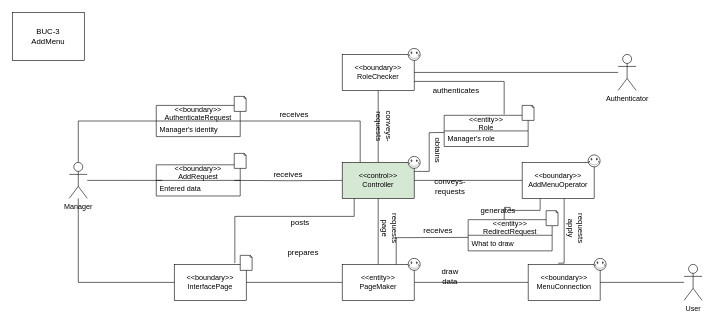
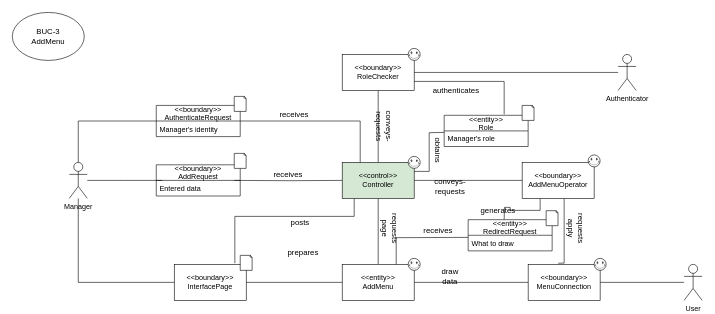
node "BUC-3 AddMenu": shape rectangle -> ellipse
node "<<entity>> PageMaker": label "<<entity>> PageMaker" -> "<<entity>> AddMenu"
